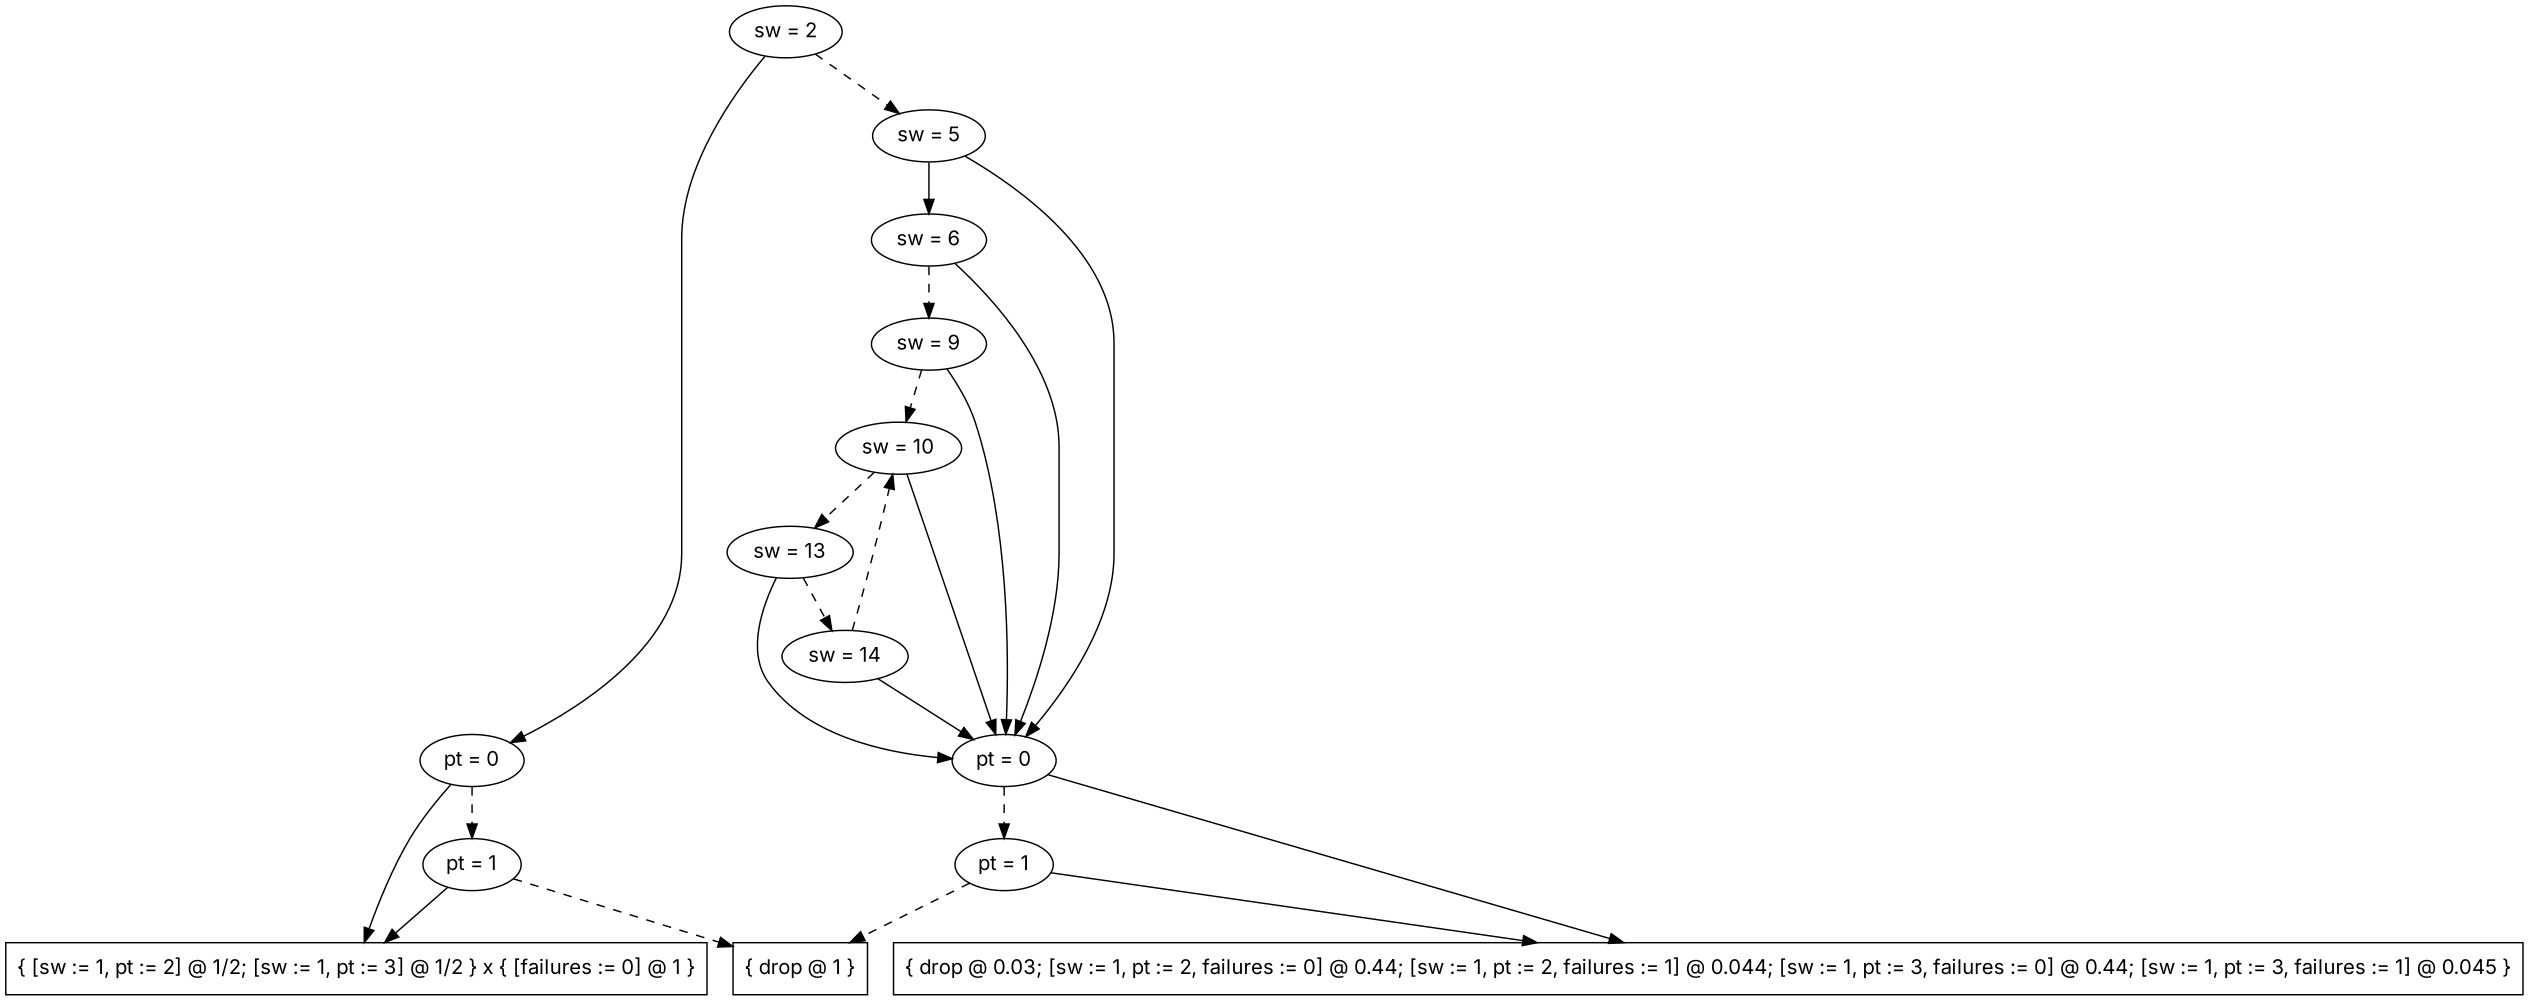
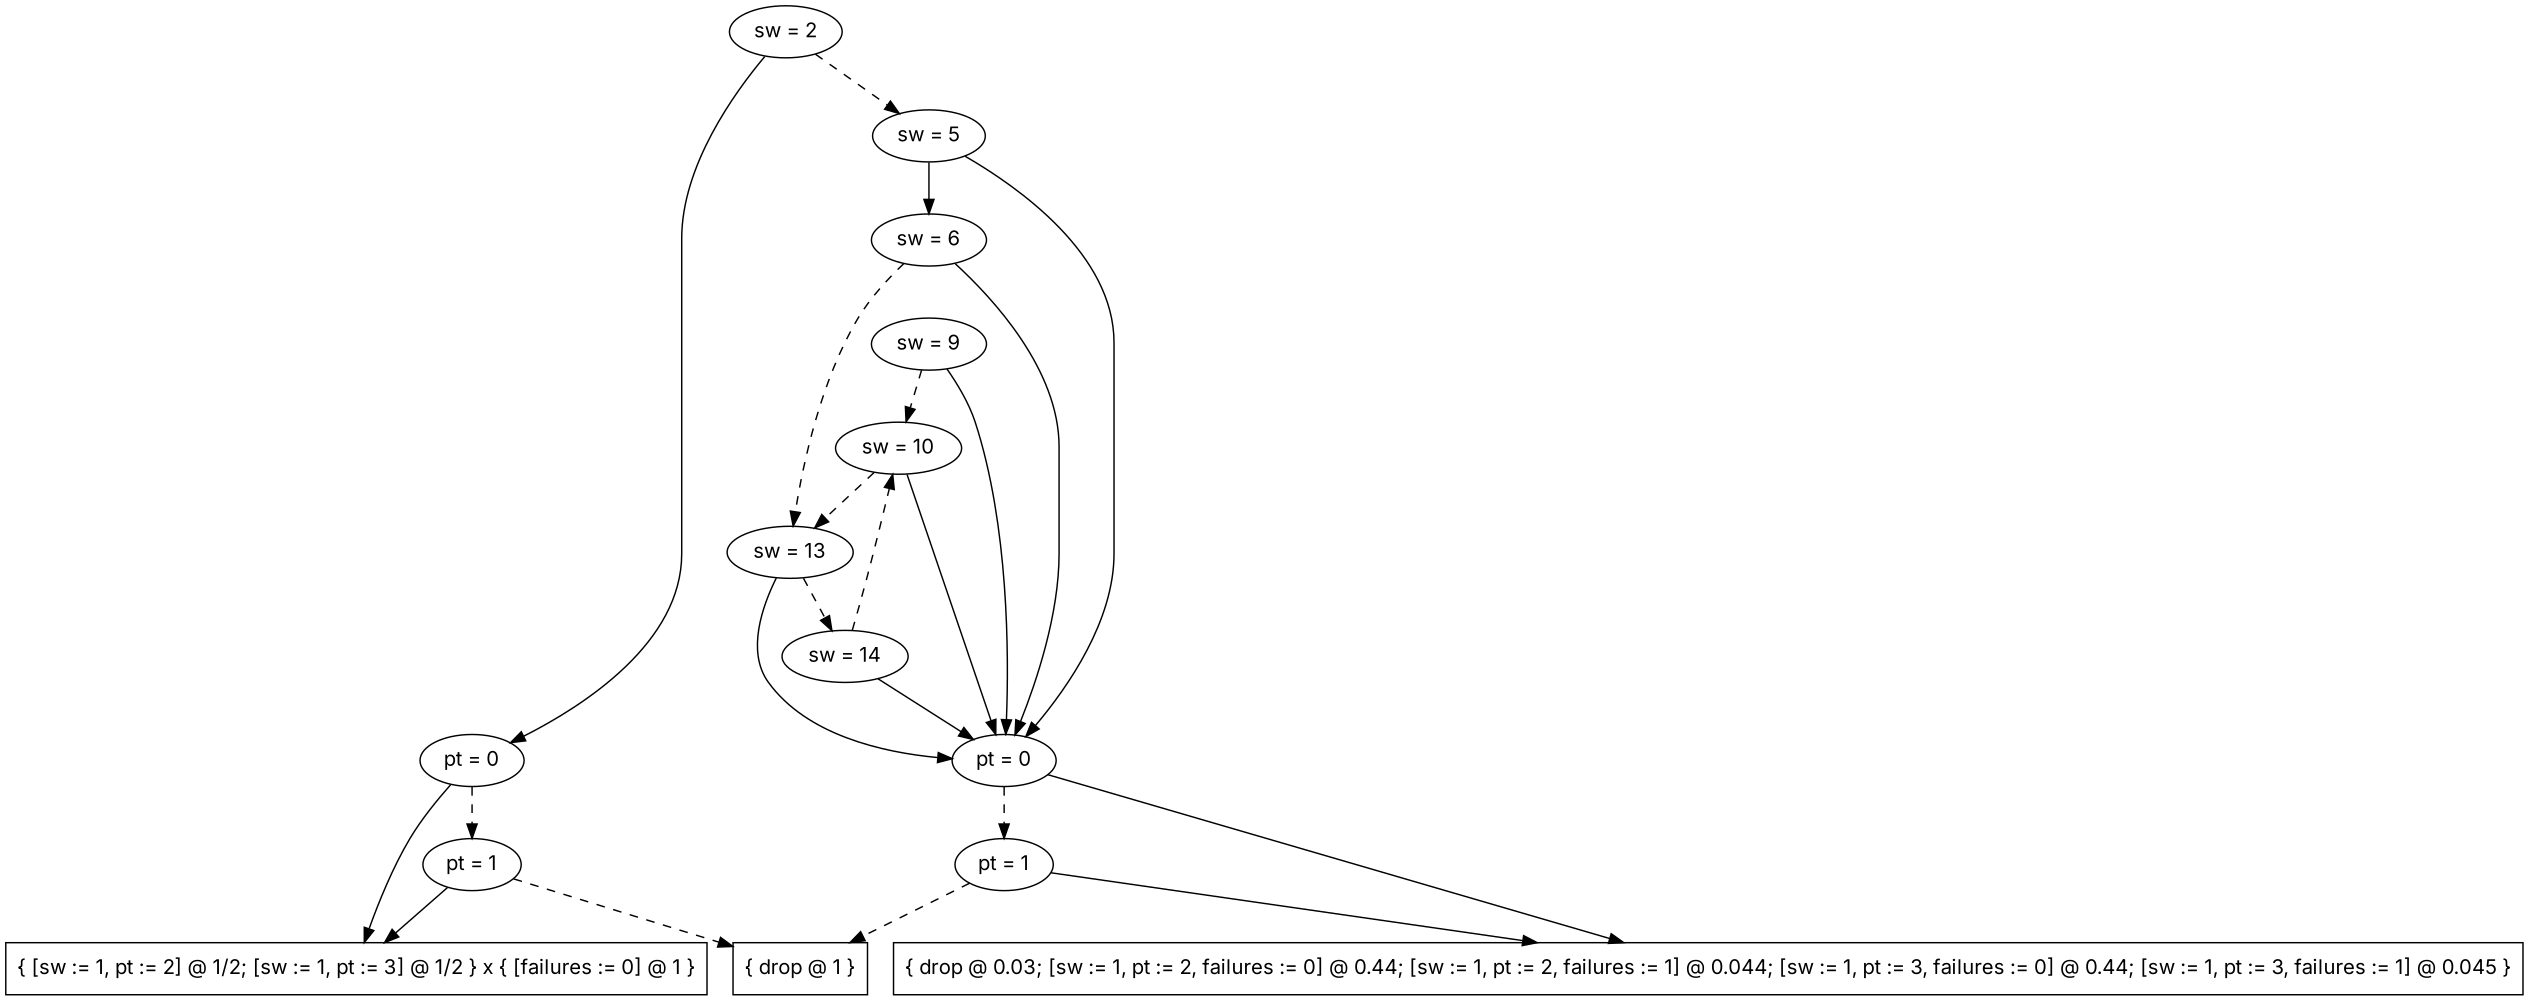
edge "sw = 6" -> "sw = 9": now "sw = 6" -> "sw = 13"
